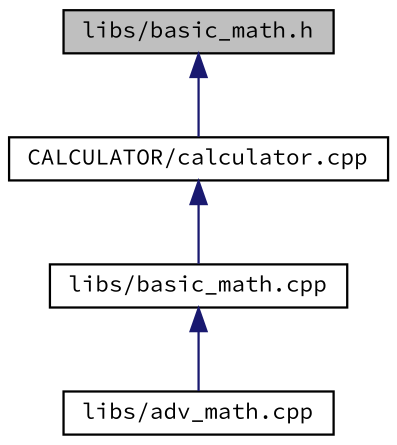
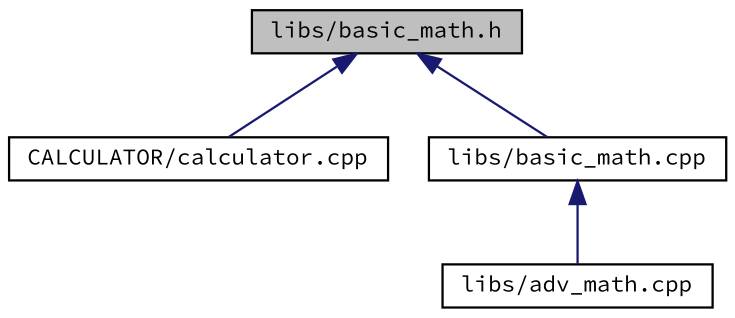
edge "libs/basic_math.cpp" -> "CALCULATOR/calculator.cpp": now "libs/basic_math.cpp" -> "libs/basic_math.h"
